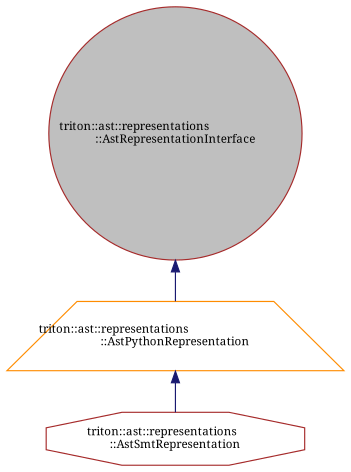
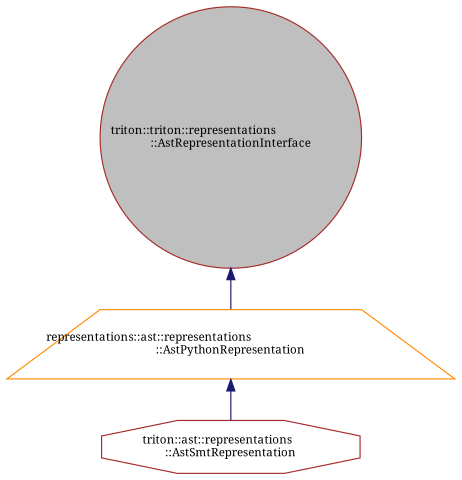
node "triton::ast::representations ::AstRepresentationInterface": label "triton::ast::representations ::AstRepresentationInterface" -> "triton::triton::representations ::AstRepresentationInterface"
node "triton::ast::representations ::AstPythonRepresentation": label "triton::ast::representations ::AstPythonRepresentation" -> "representations::ast::representations ::AstPythonRepresentation"
